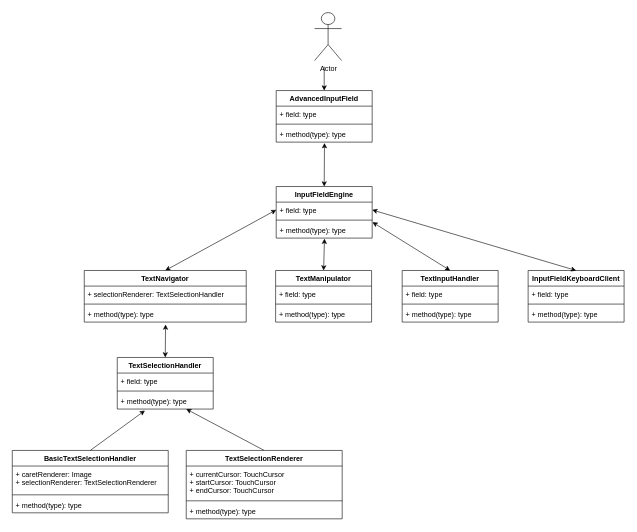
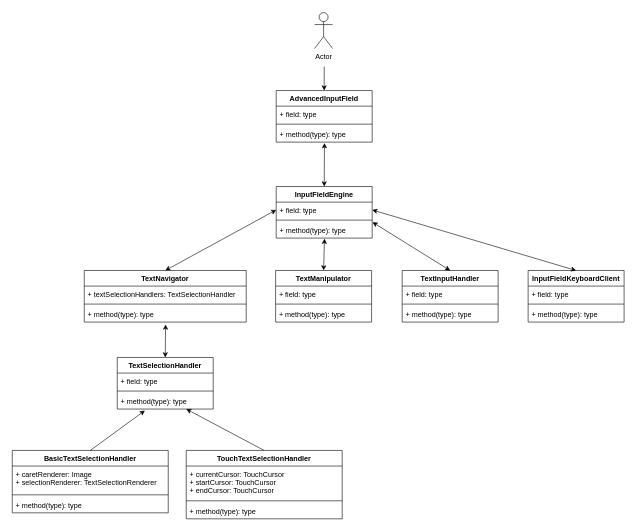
node "Actor": size 27x48 -> 18x36
node "+ selectionRenderer: TextSelectionHandler": label "+ selectionRenderer: TextSelectionHandler" -> "+ textSelectionHandlers: TextSelectionHandler"
node "TextSelectionRenderer": label "TextSelectionRenderer" -> "TouchTextSelectionHandler"
